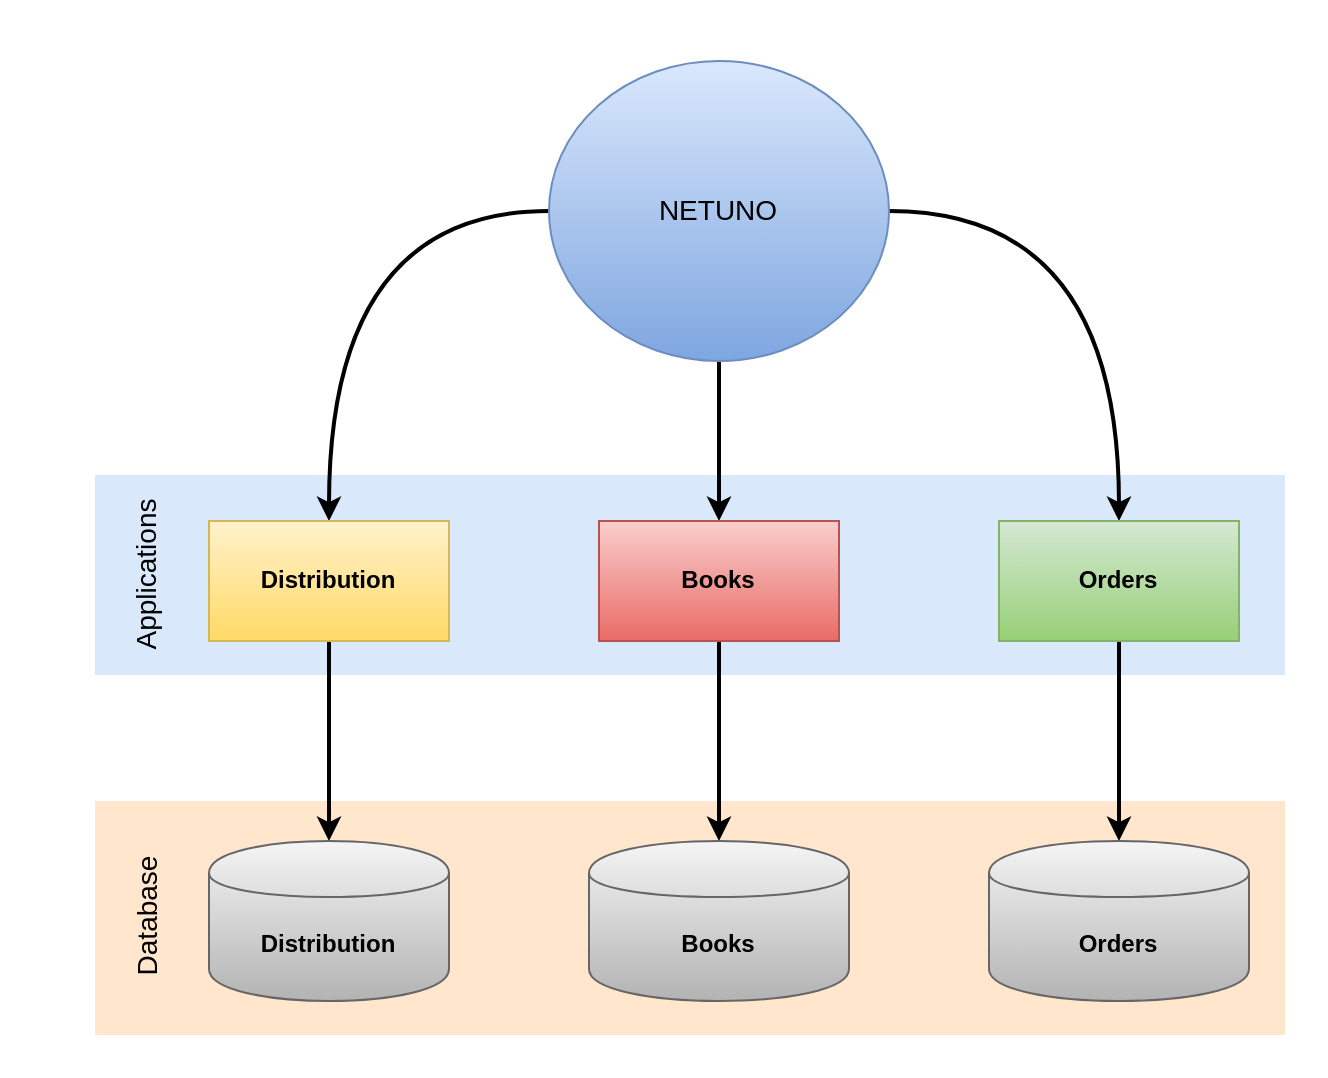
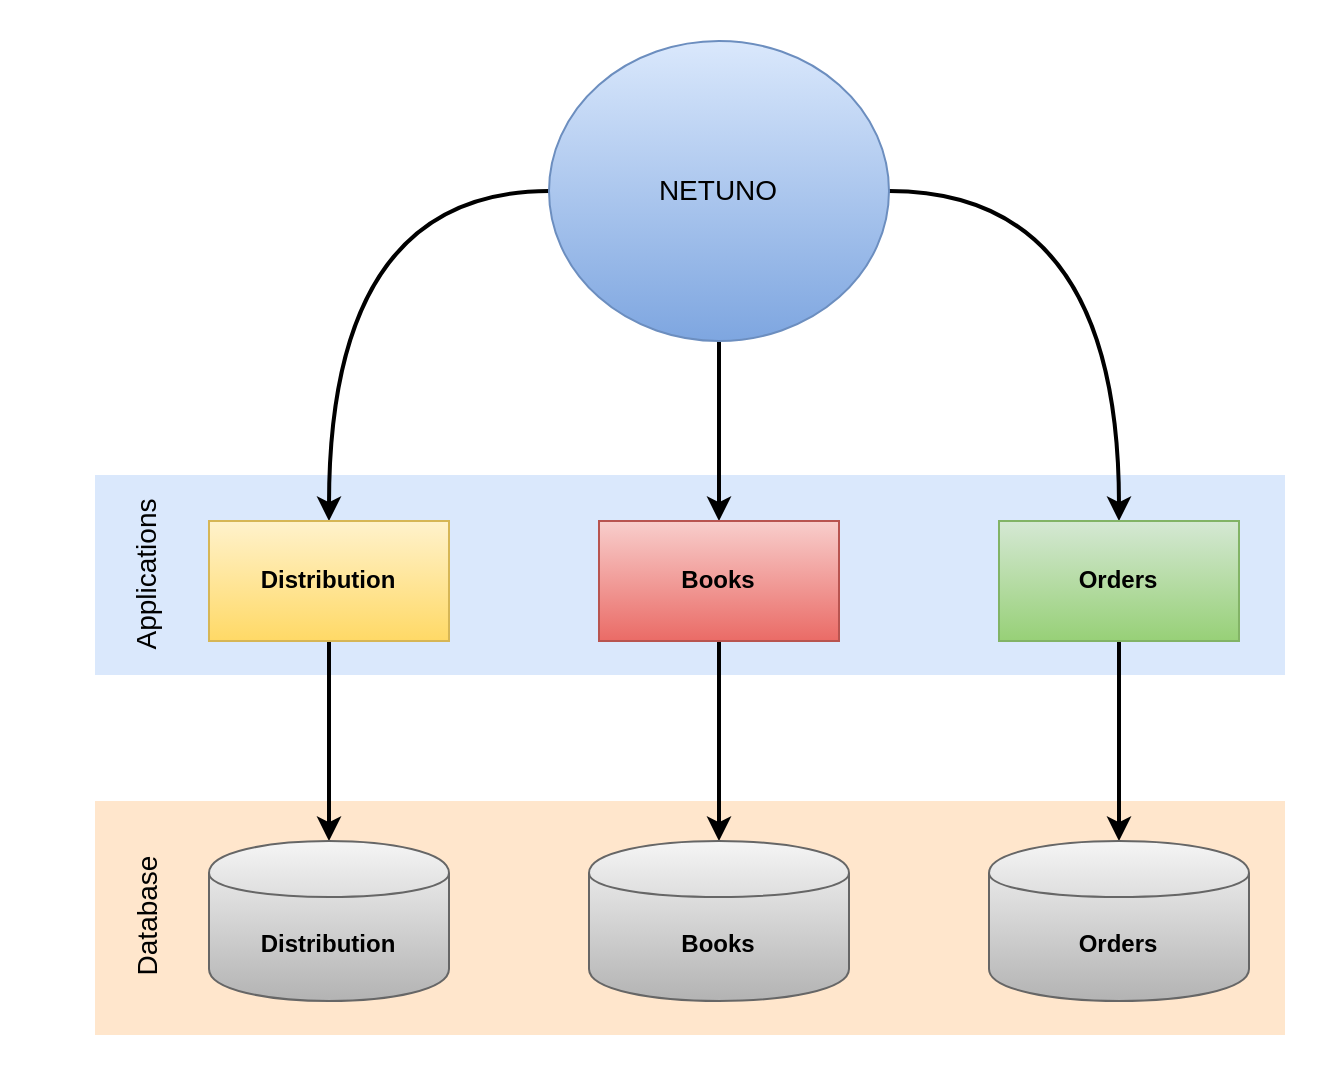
node "NETUNO": moved (719, 211) -> (719, 191)
